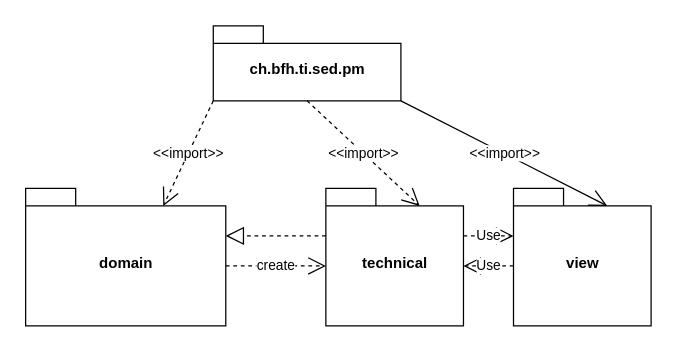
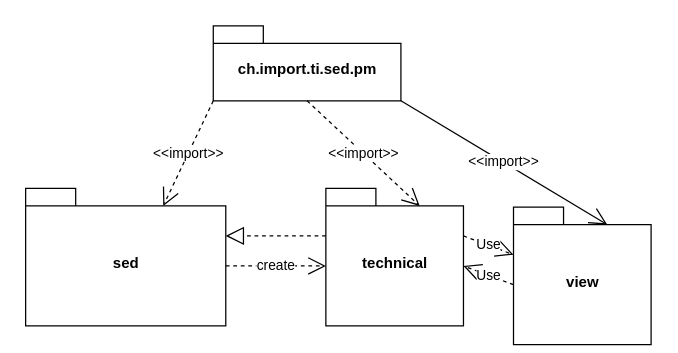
node "ch.bfh.ti.sed.pm": label "ch.bfh.ti.sed.pm" -> "ch.import.ti.sed.pm"
node "view": moved (582, 257) -> (582, 276)
node "domain": label "domain" -> "sed"
